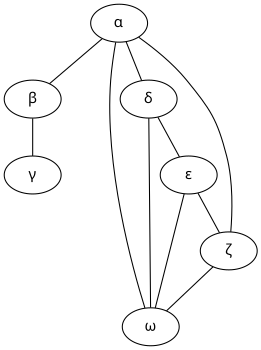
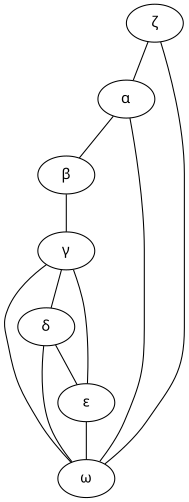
edge "α" -- "δ": now "γ" -- "δ"
edge "ε" -- "ζ": now "ε" -- "γ"
edge "γ" -- "ω": added
